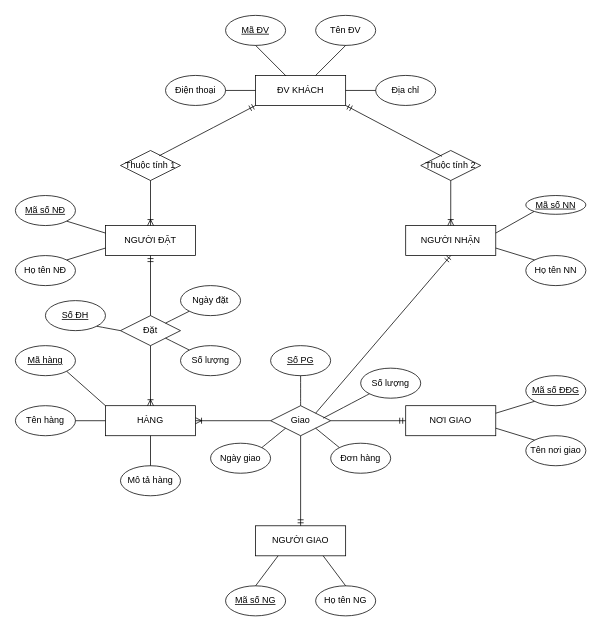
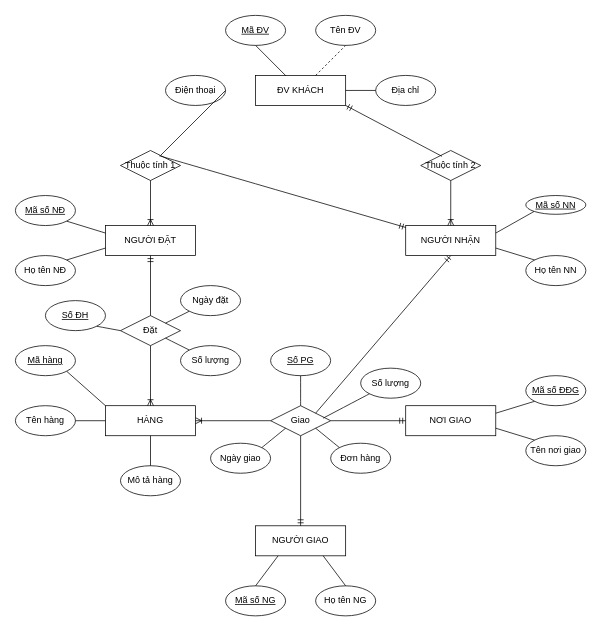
edge "Tên ĐV" -- "ĐV KHÁCH": style solid -> dashed
edge "Điện thoại" -- "ĐV KHÁCH": now "Điện thoại" -- "Thuộc tính 1"
edge "Thuộc tính 1" -> "ĐV KHÁCH": now "Thuộc tính 1" -> "NGƯỜI NHẬN"
